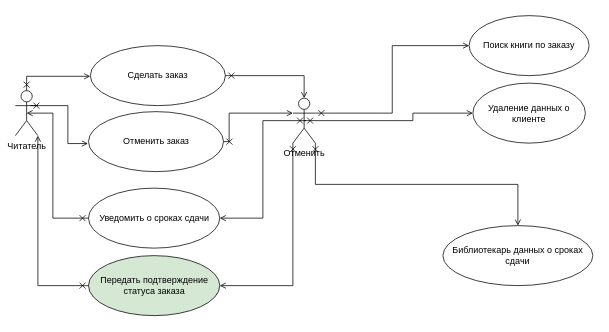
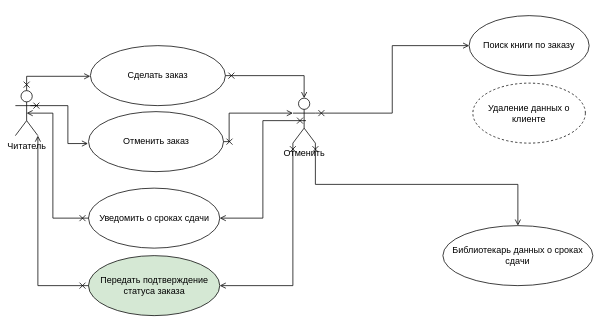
node "Удаление данных о клиенте": style solid -> dashed
edge "Удаление данных о клиенте" -- "Отменить": removed
